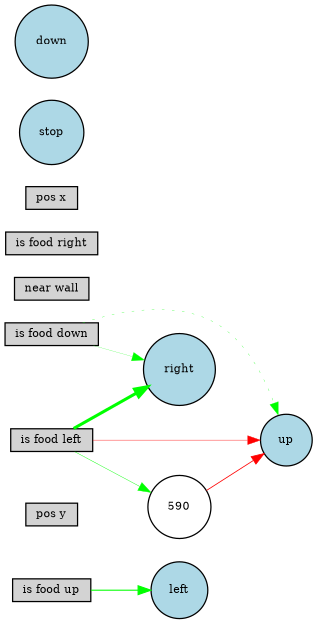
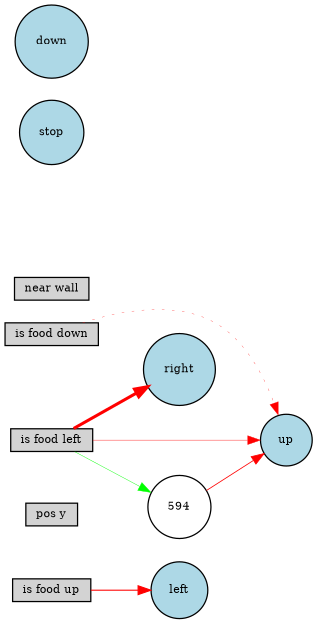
node "pos x": removed
node "is food right": removed
edge "is food down" -> "up": color green -> red
edge "is food down" -> "right": removed
edge "is food left" -> "right": color green -> red
node "590": label "590" -> "594"
edge "is food up" -> "left": color green -> red
